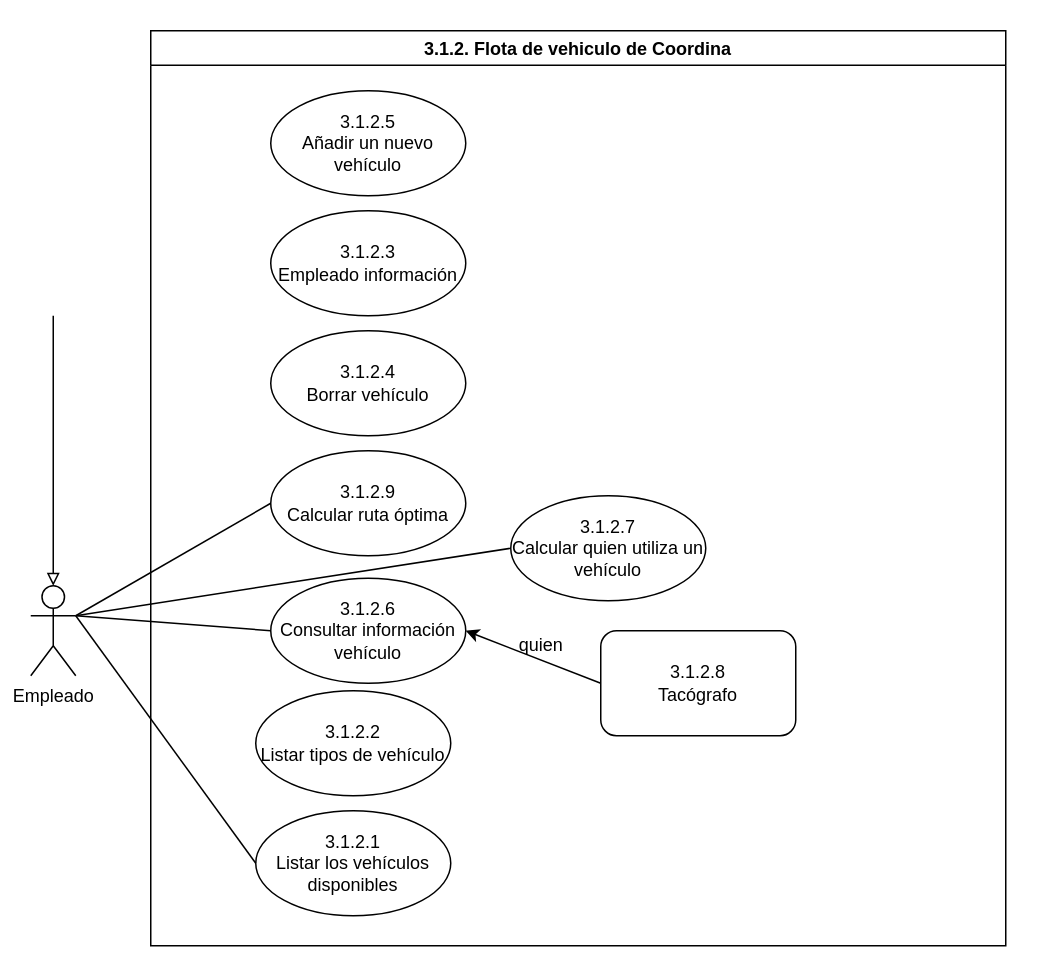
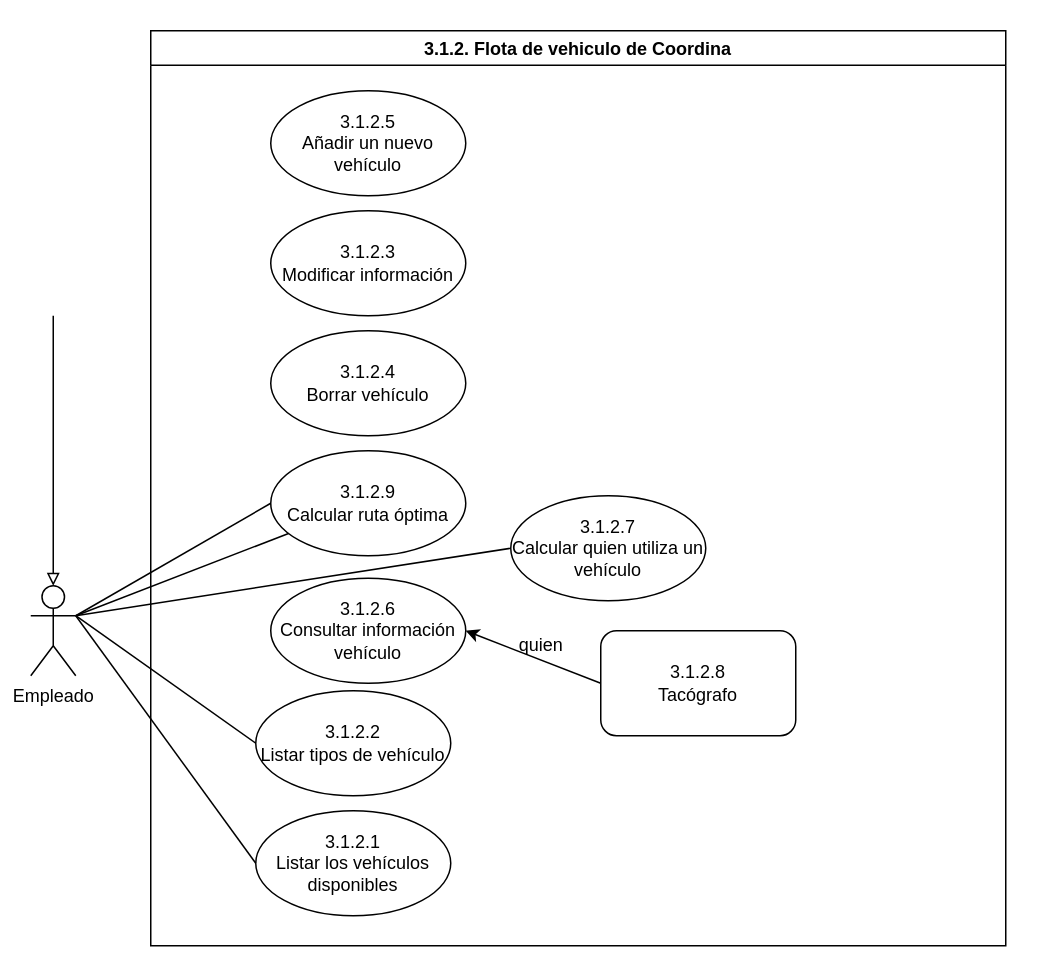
node "3.1.2.3 Empleado información": label "3.1.2.3 Empleado información" -> "3.1.2.3 Modificar información"
edge "Empleado" -- "3.1.2.6 Consultar información vehículo": now "Empleado" -- "3.1.2.9 Calcular ruta óptima"
edge "Empleado" -- "3.1.2.2 Listar tipos de vehículo": added
